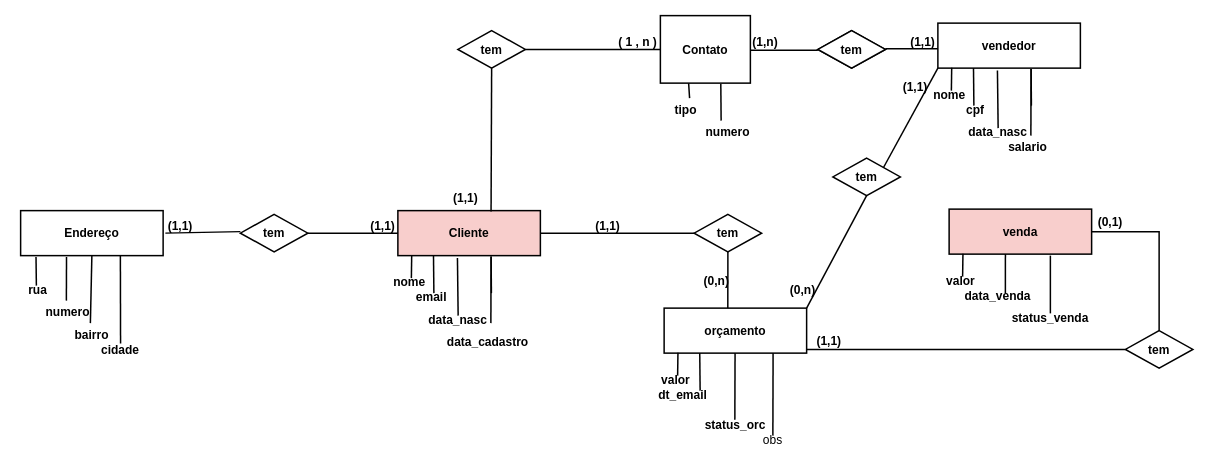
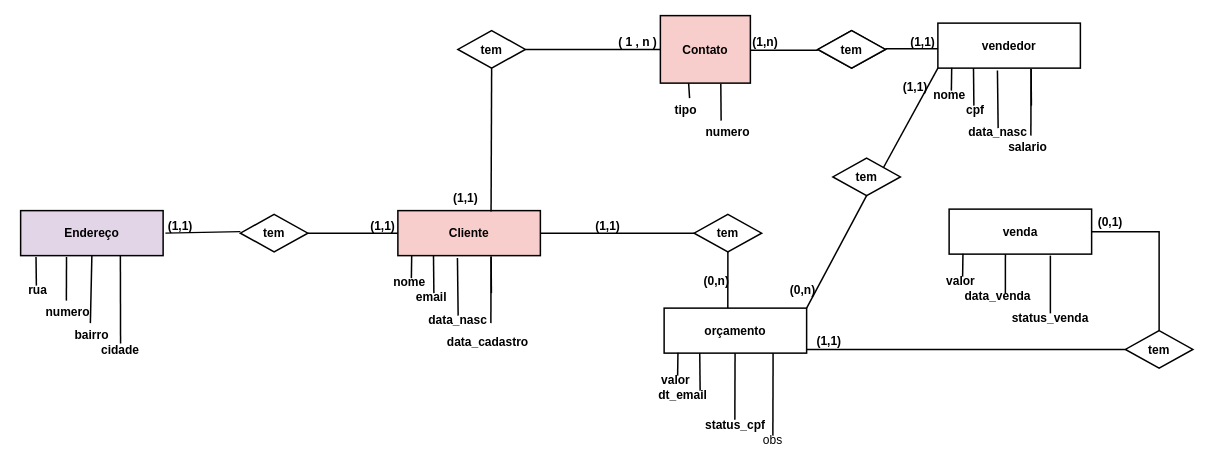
node "Contato": fillcolor #ffffff -> #f8cecc
node "venda": fillcolor #f8cecc -> #ffffff
node "Endereço": fillcolor #ffffff -> #e1d5e7
node "status_orc": label "status_orc" -> "status_cpf"
